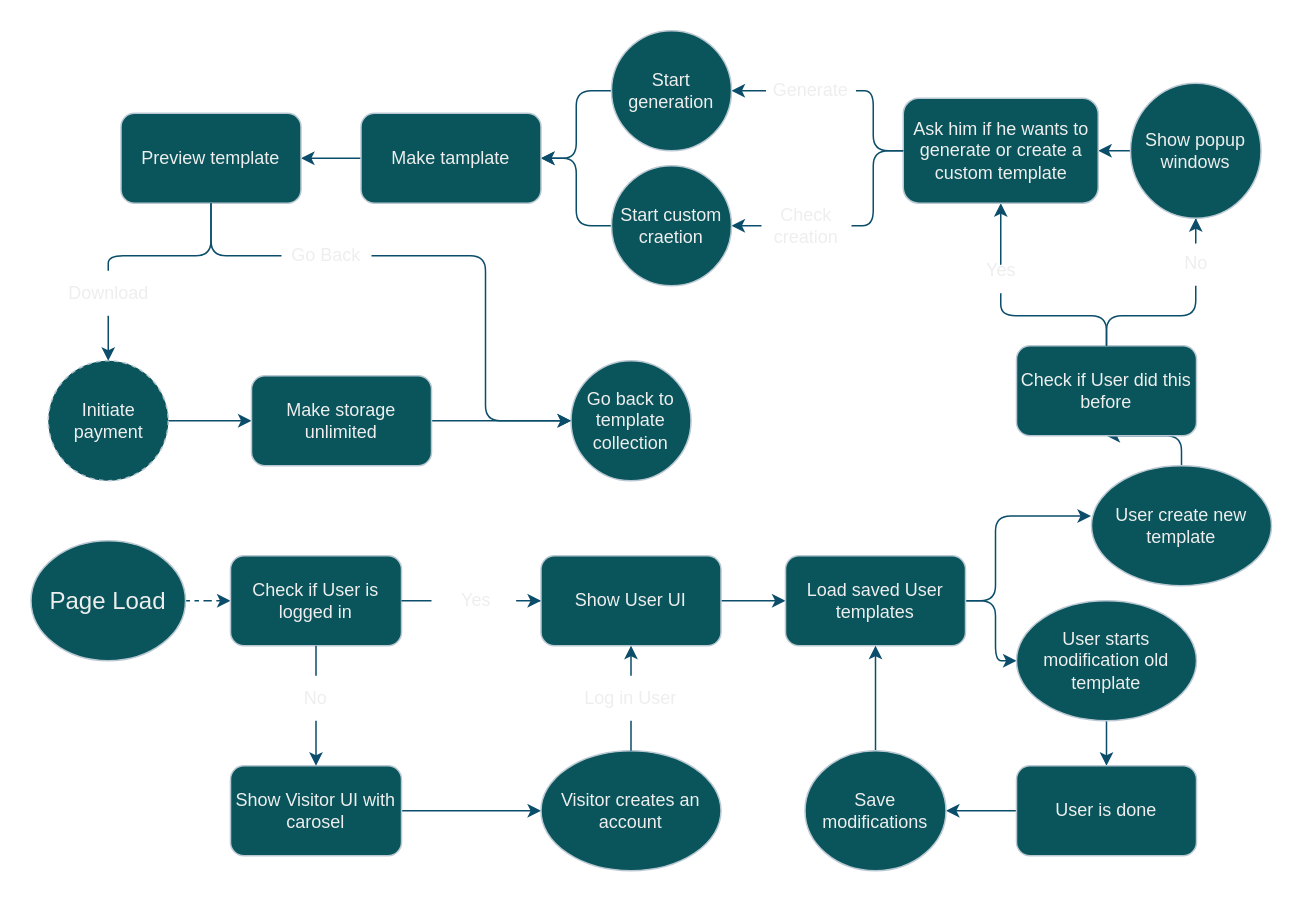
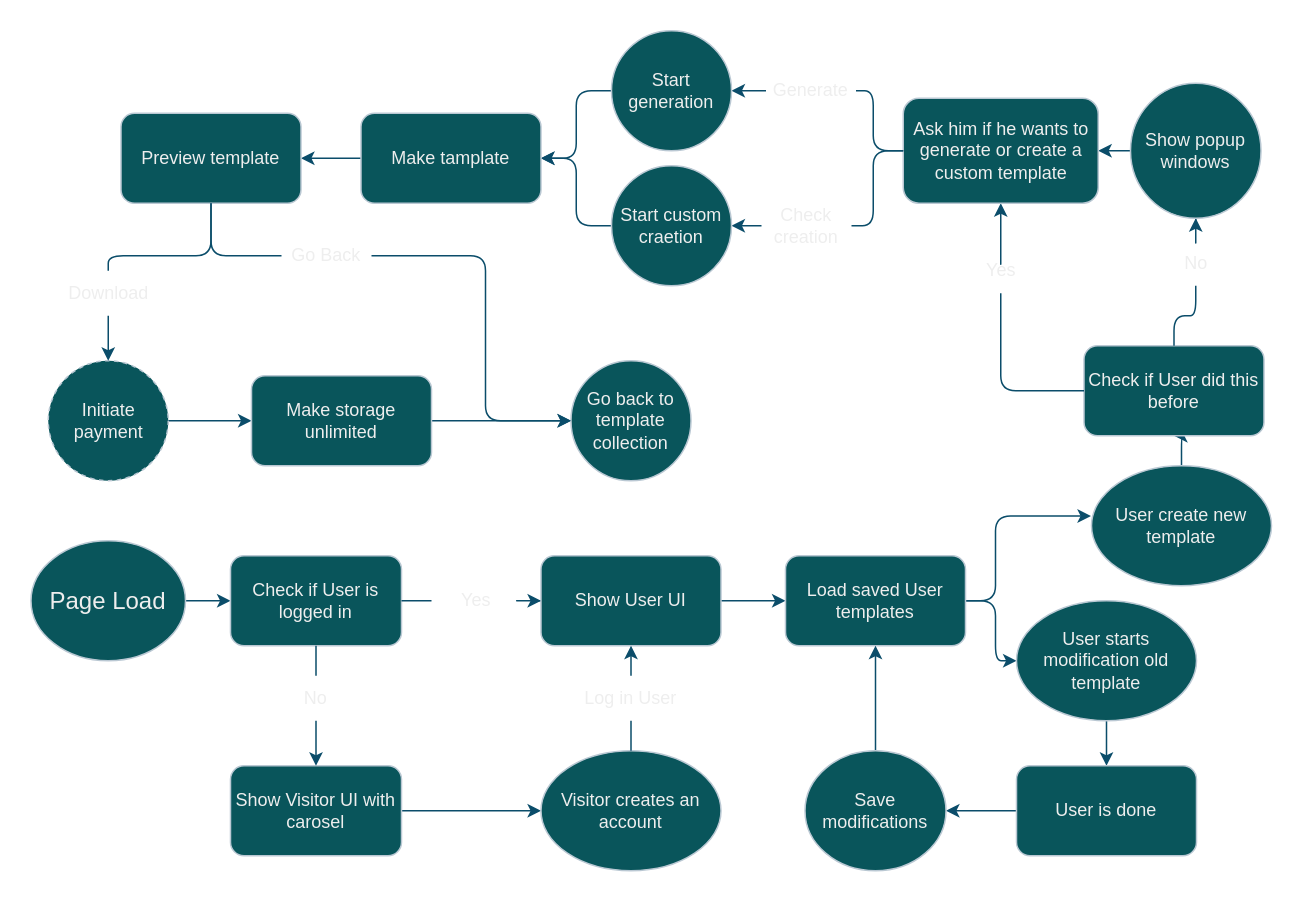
node "Check if User did this before": moved (1106, 391) -> (1174, 391)
edge "Page Load" -> "Check if User is logged in": style dashed -> solid
